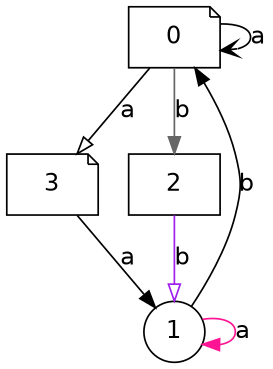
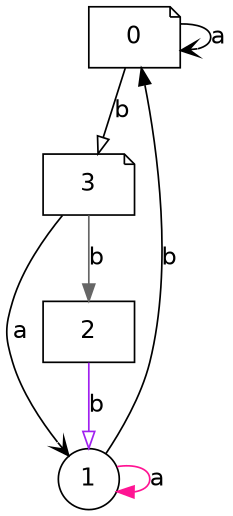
edge "0" -> "2": now "3" -> "2"
edge "0" -> "3": label "a" -> "b"
edge "3" -> "1": arrowhead normal -> vee
